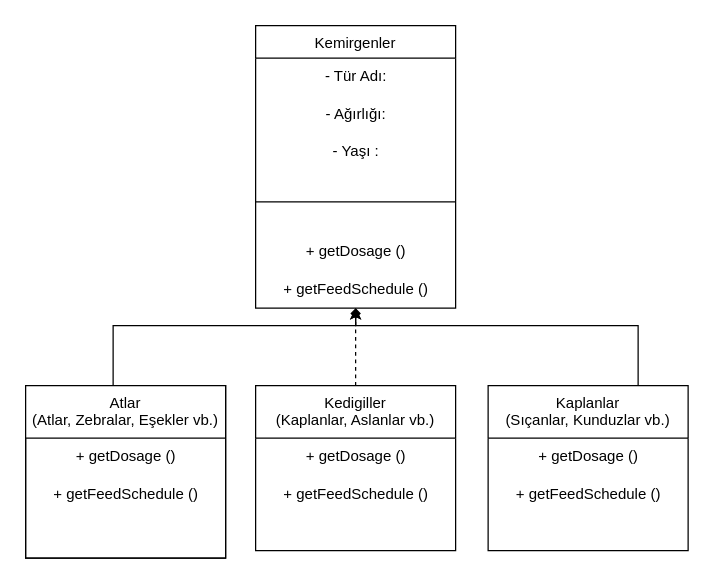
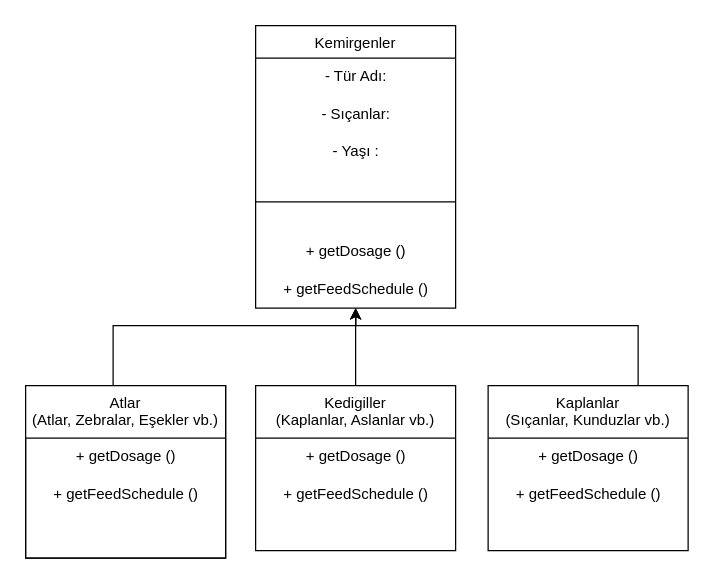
node "- Ağırlığı:": label "- Ağırlığı:" -> "- Sıçanlar:"
edge "Kaplanlar (Sıçanlar, Kunduzlar vb.)" -> "Kemirgenler": arrowhead diamond -> classic
edge "Kedigiller (Kaplanlar, Aslanlar vb.)" -> "Kemirgenler": style dashed -> solid
